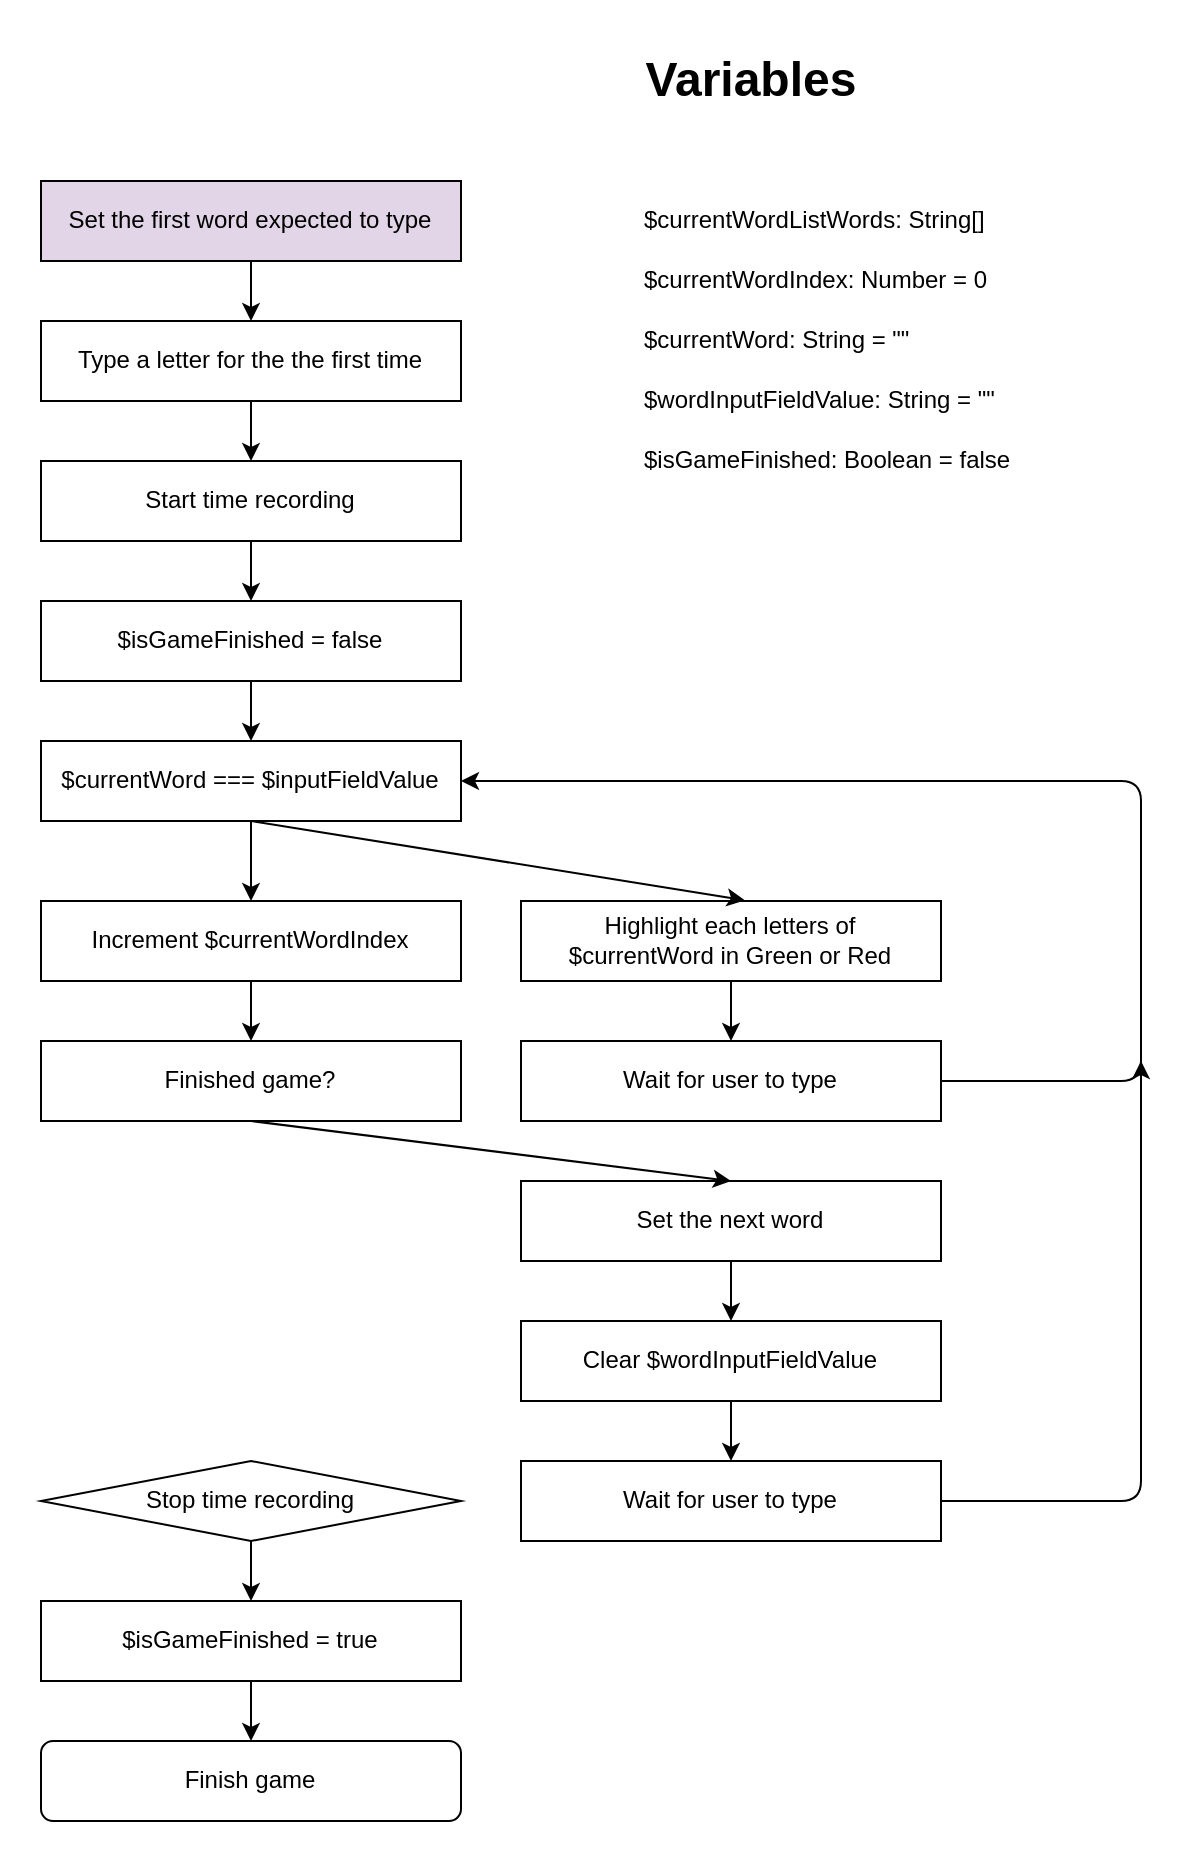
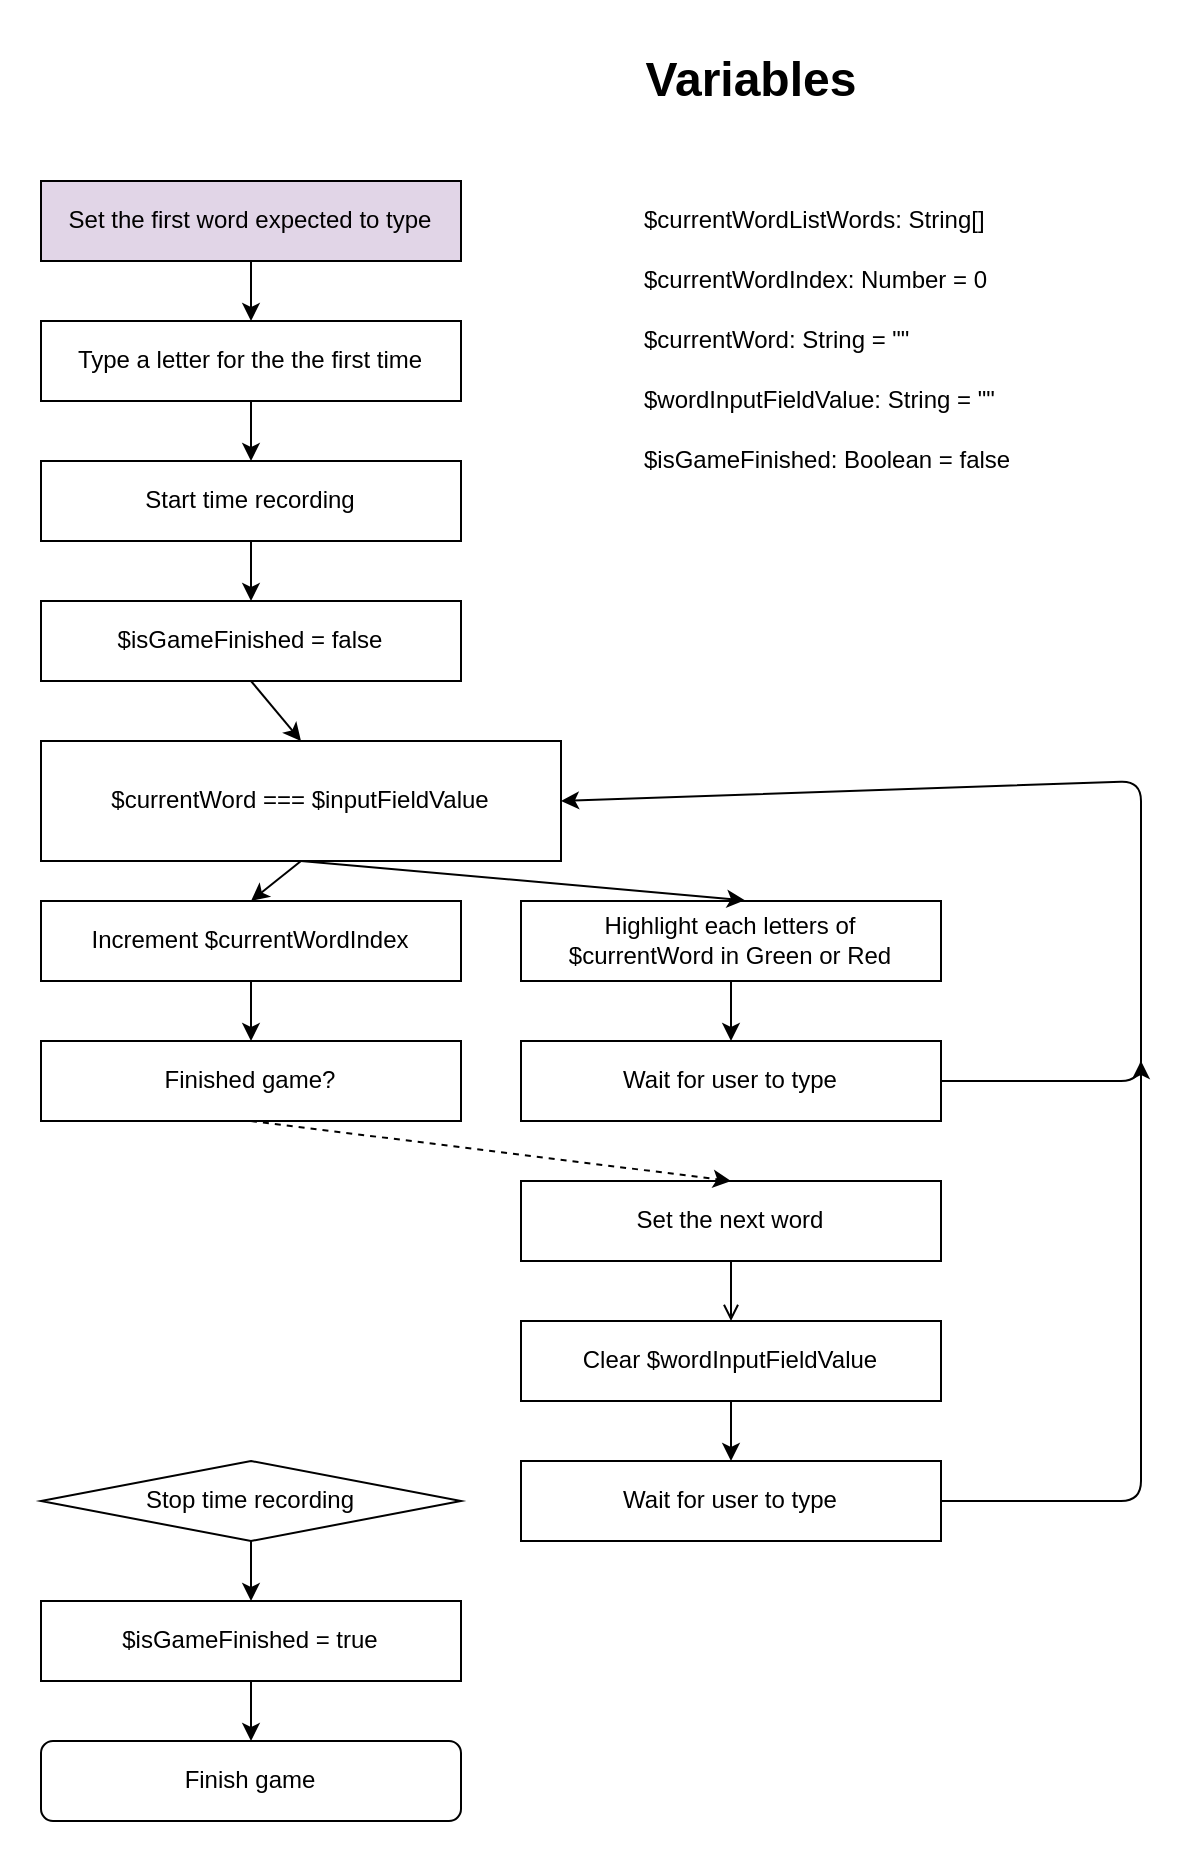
node "$currentWord === $inputFieldValue": size 420x80 -> 520x120
edge "Finished game?" -> "Set the next word": style solid -> dashed
edge "Set the next word" -> "Clear $wordInputFieldValue": arrowhead classic -> open
